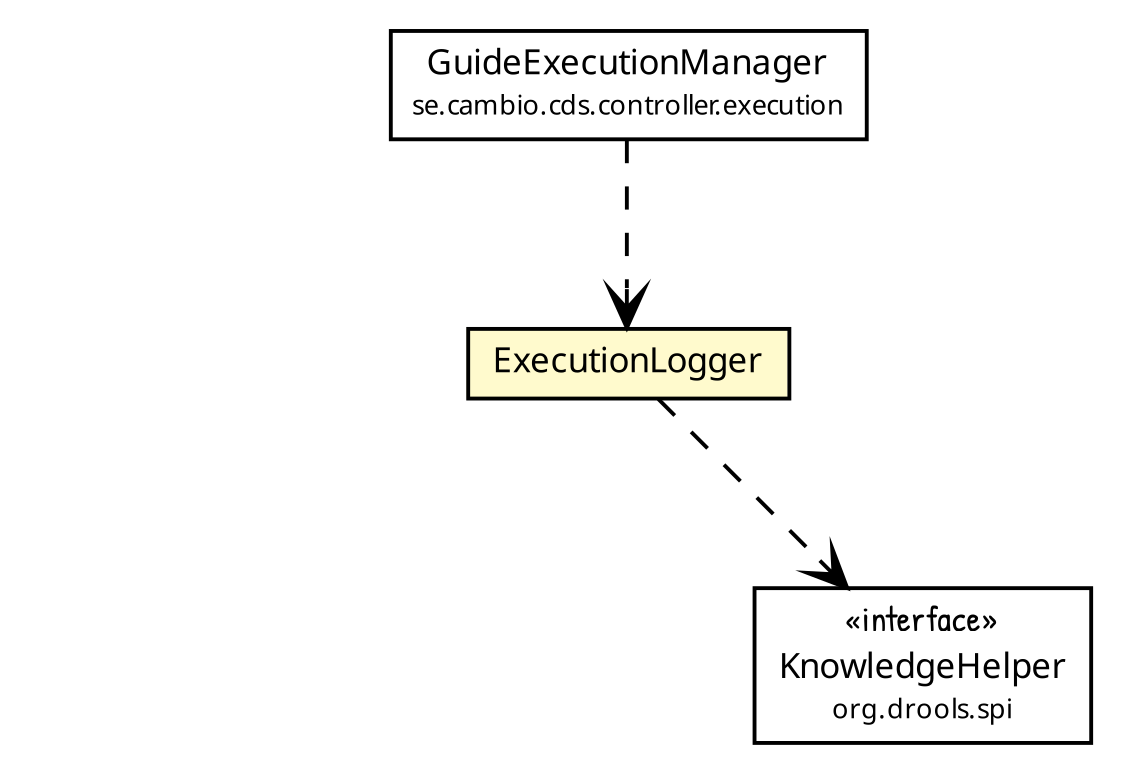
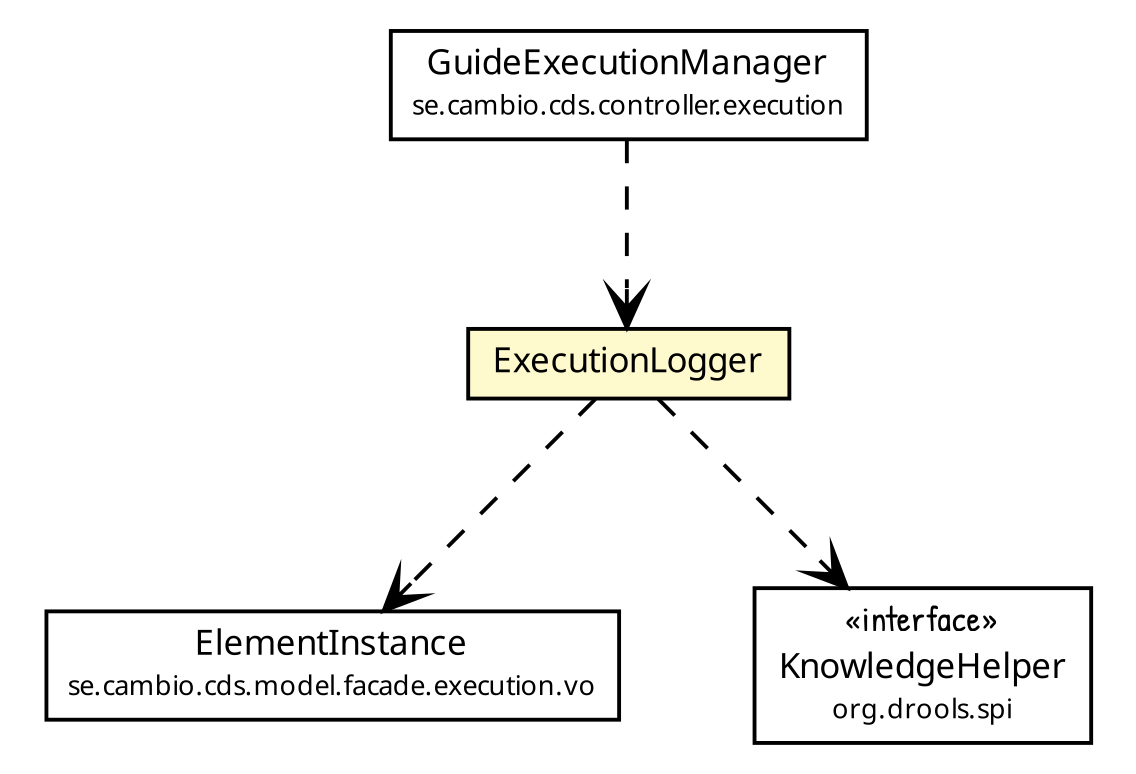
node "ElementInstance": added
